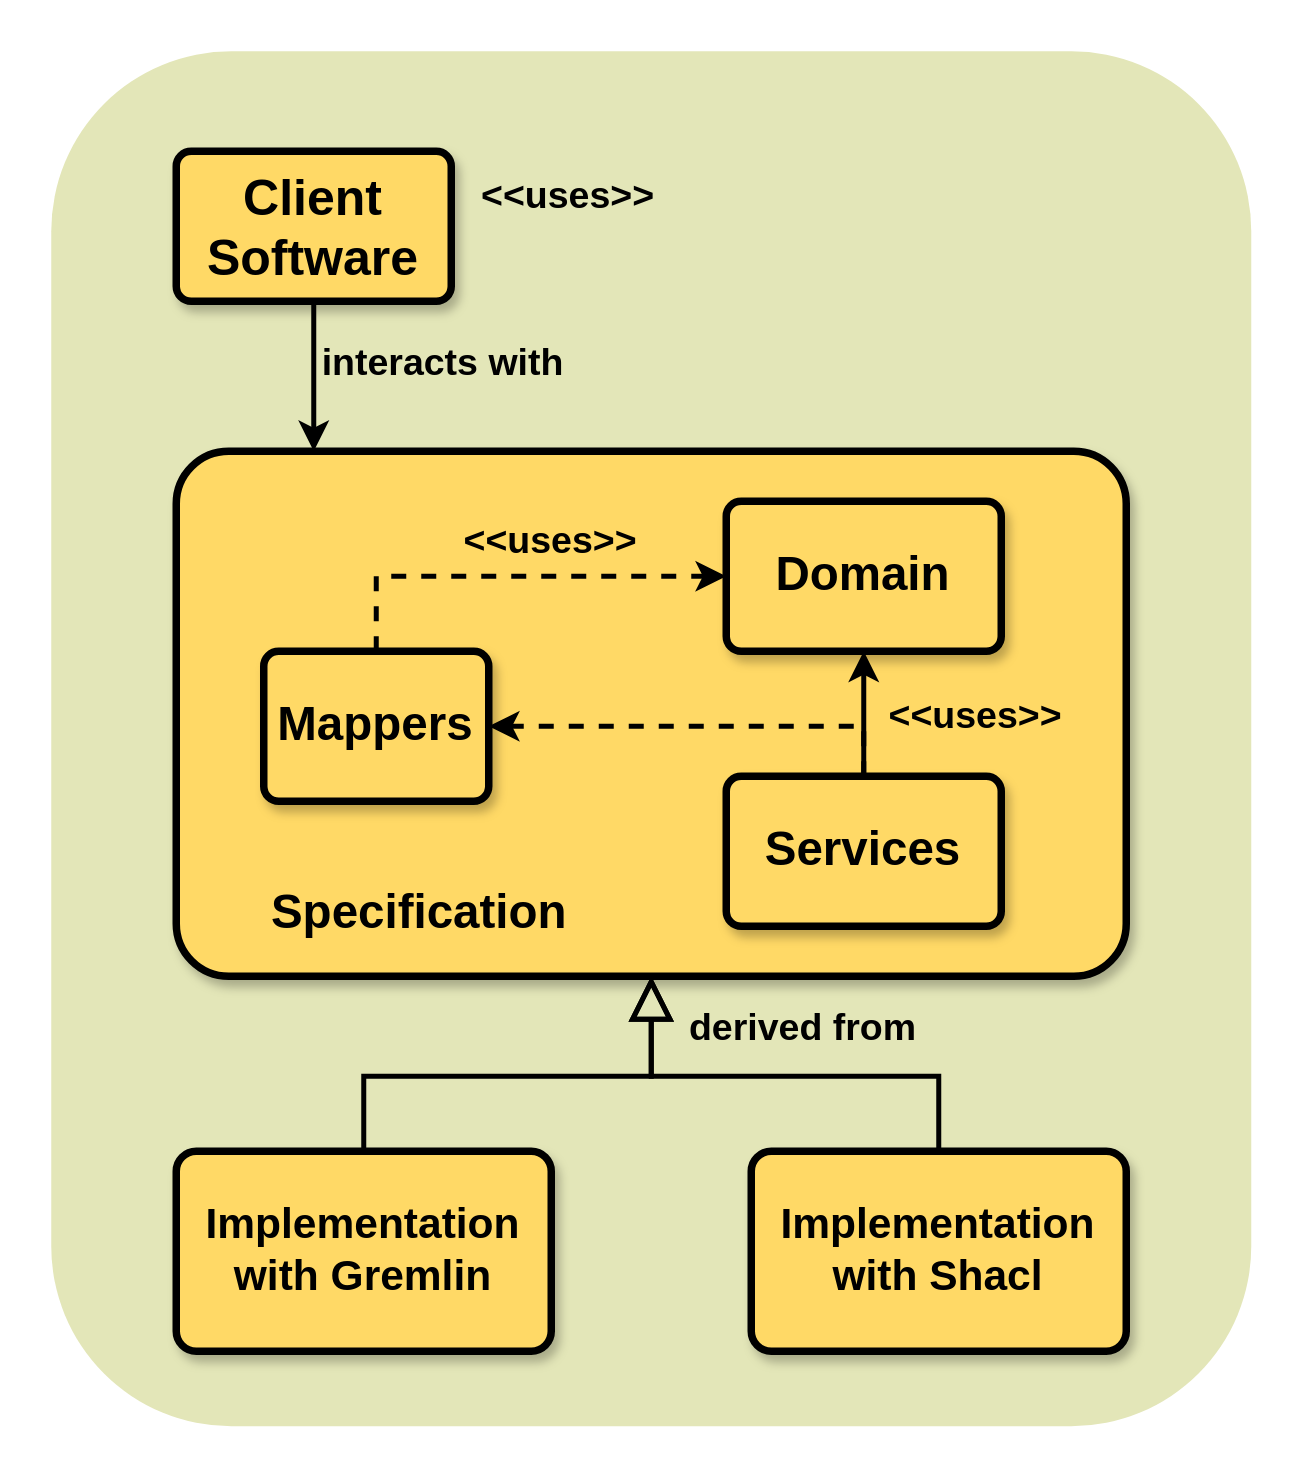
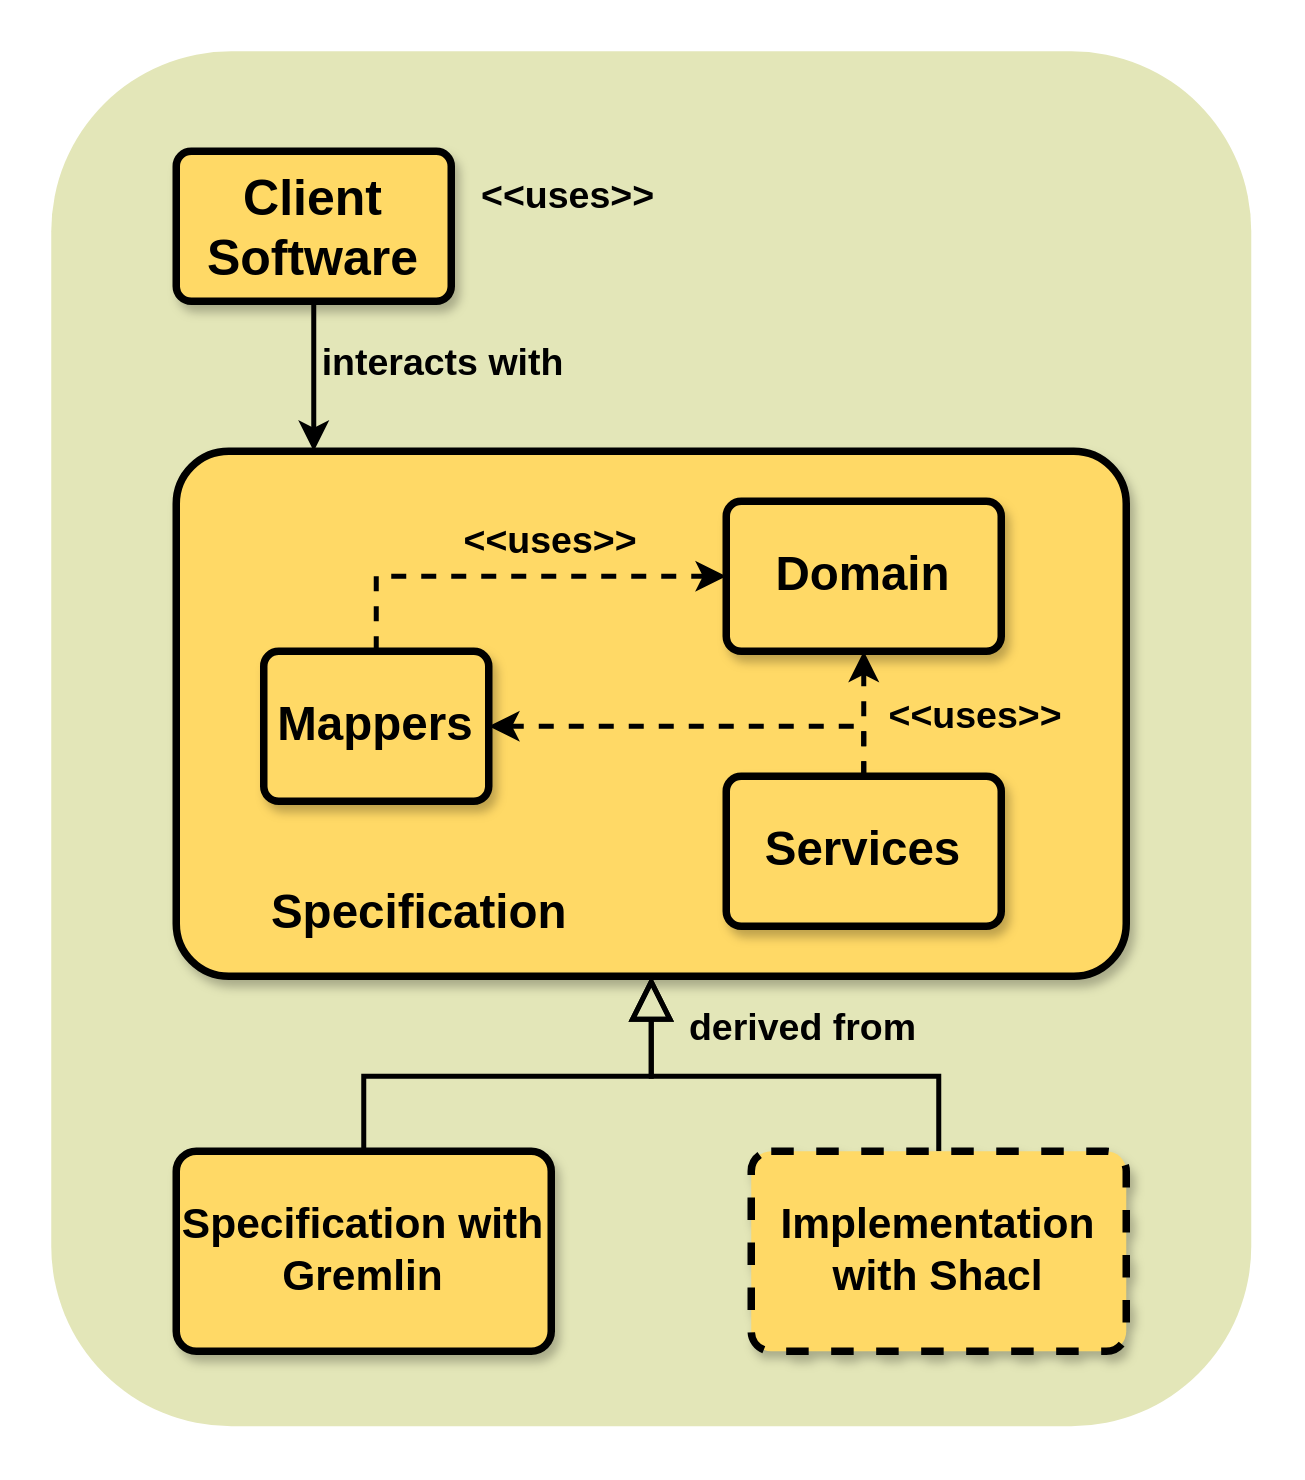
edge "Services" -> "Domain": style solid -> dashed
node "Implementation with Gremlin": label "Implementation with Gremlin" -> "Specification with Gremlin"
node "Implementation with Shacl": style solid -> dashed
